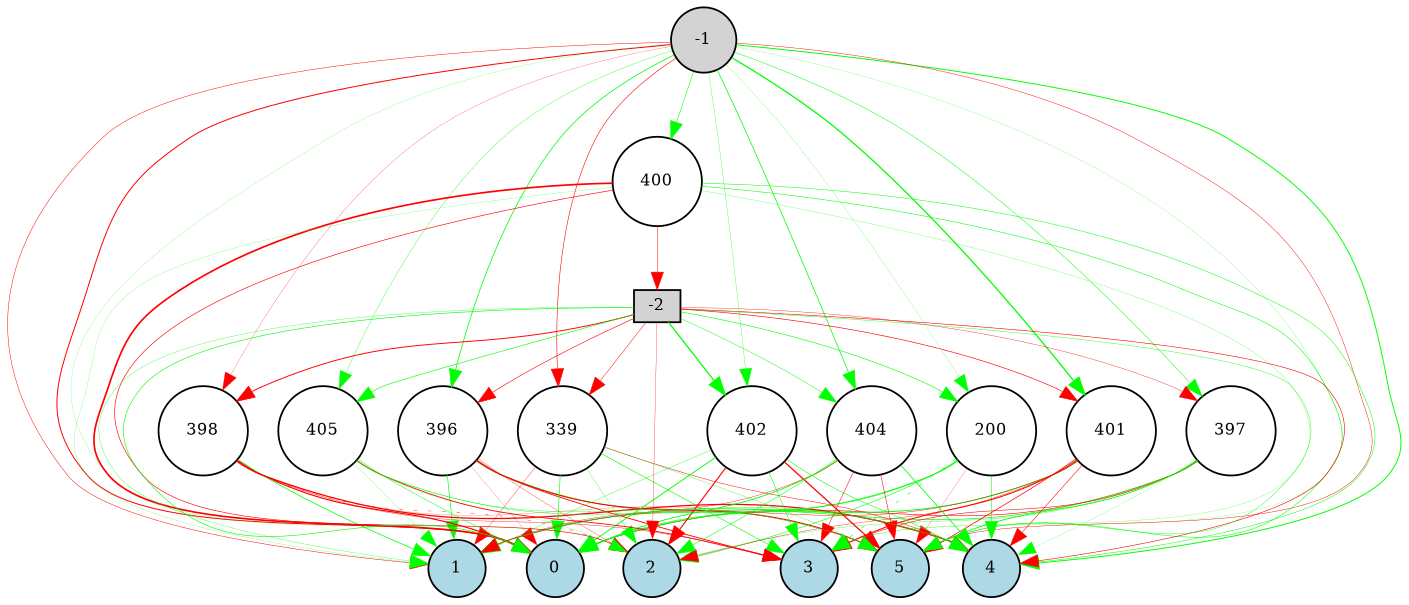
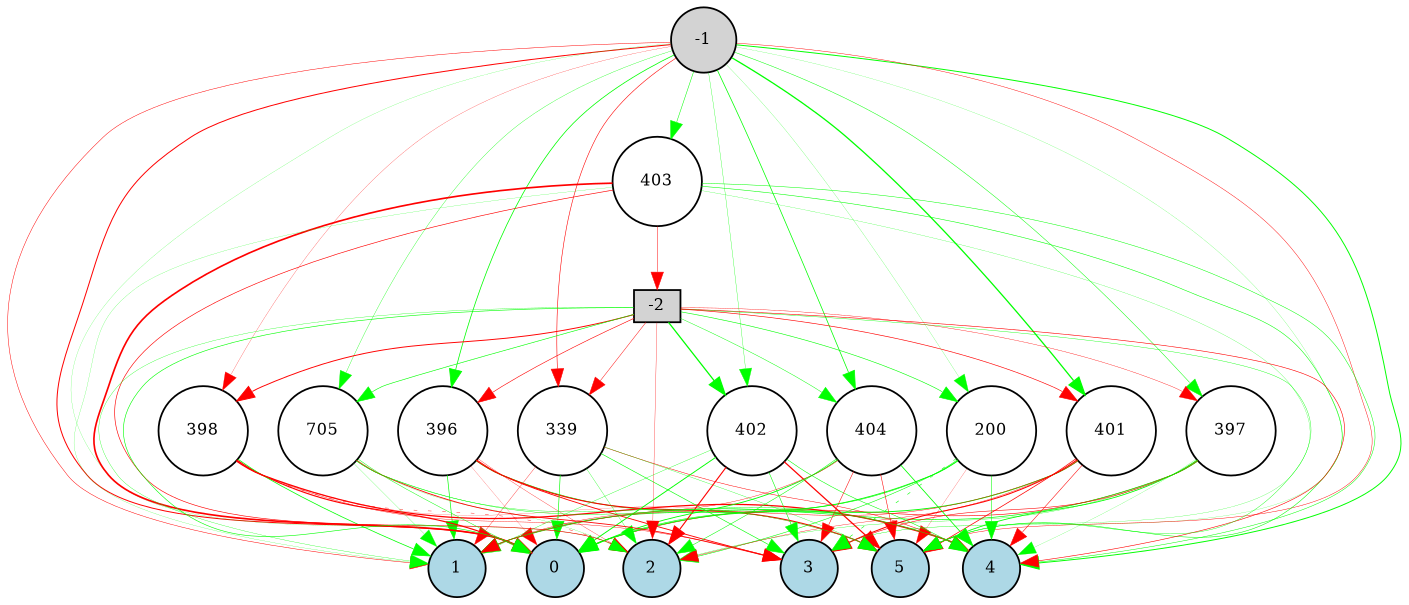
node "400": label "400" -> "403"
node "405": label "405" -> "705"
